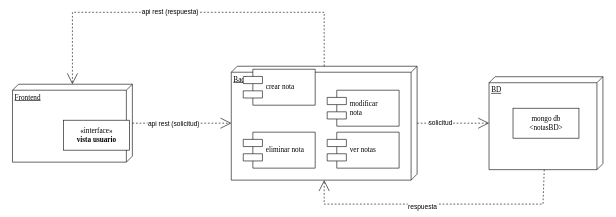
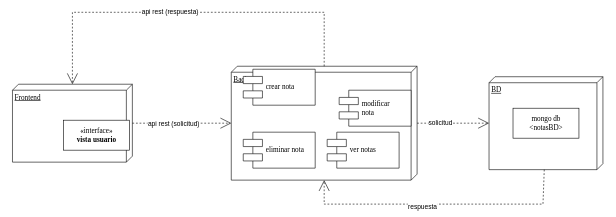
node "modificar nota": moved (363, 108) -> (375, 108)
